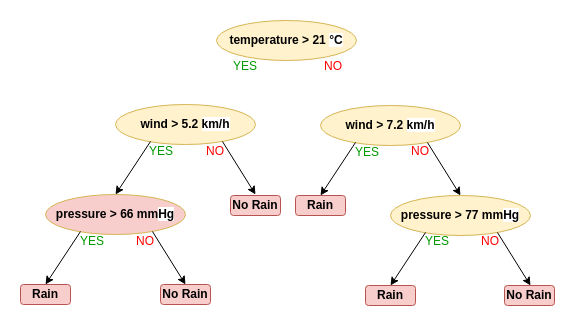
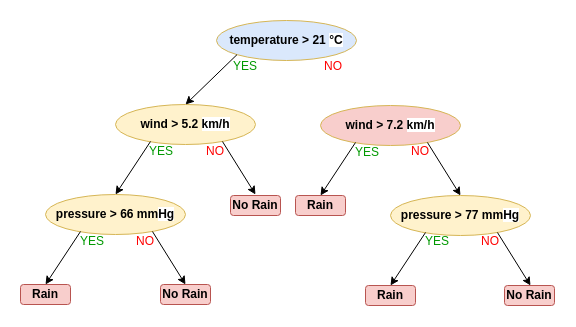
node "temperature > 21 °C": fillcolor #fff2cc -> #dae8fc
edge "temperature > 21 °C" -> "wind > 5.2 km/h": added
node "wind > 7.2 km/h": fillcolor #fff2cc -> #f8cecc
node "pressure > 66 mmHg": fillcolor #f8cecc -> #fff2cc
